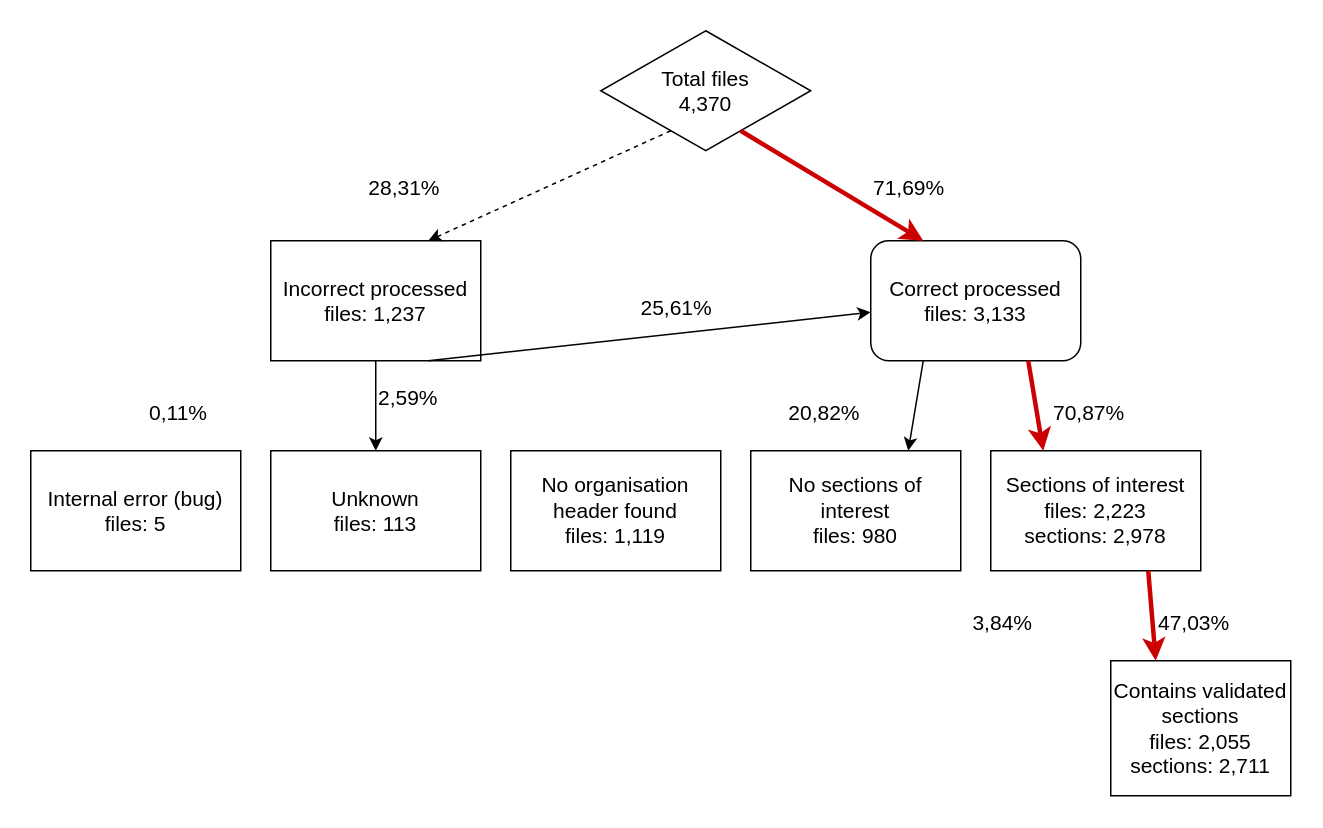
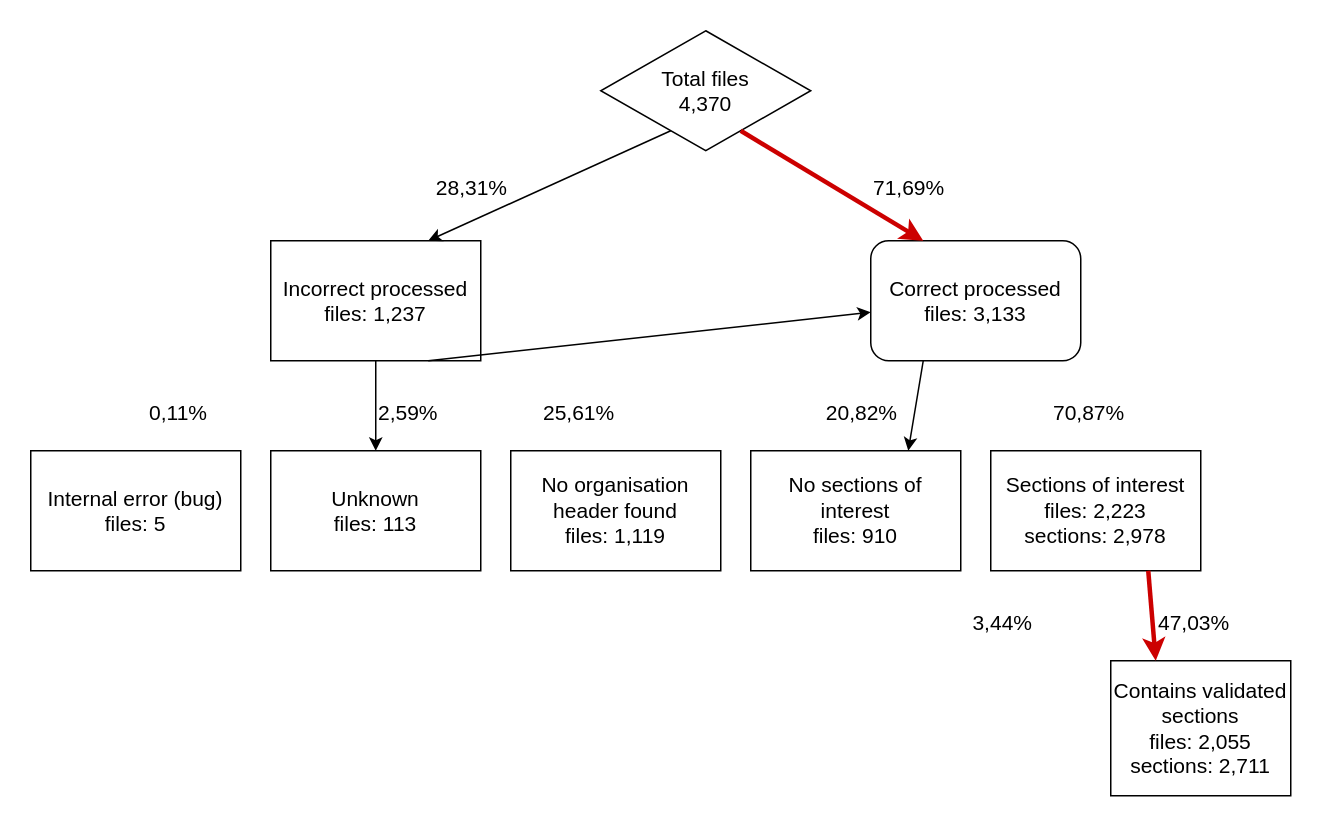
edge "Total files4,370" -> "Incorrect processedfiles: 1,237": style dashed -> solid
node "28,31%": moved (398, 188) -> (466, 188)
node "25,61%": moved (683, 308) -> (586, 413)
node "2,59%": moved (421, 398) -> (421, 413)
edge "Correct processedfiles: 3,133" -> "Sections of interestfiles: 2,223sections: 2,978": removed
node "20,82%": moved (818, 413) -> (856, 413)
node "No sections of interestfiles: 980": label "No sections of interestfiles: 980" -> "No sections of interestfiles: 910"
node "3,84%": label "3,84%" -> "3,44%"
